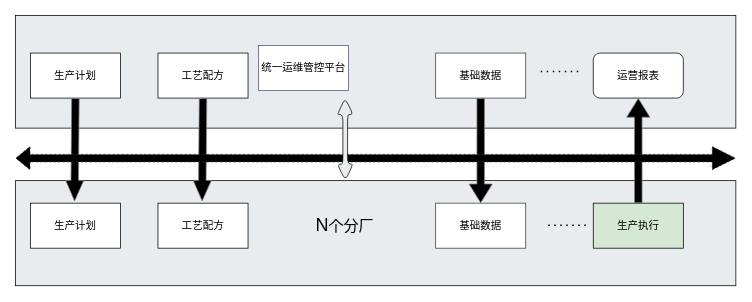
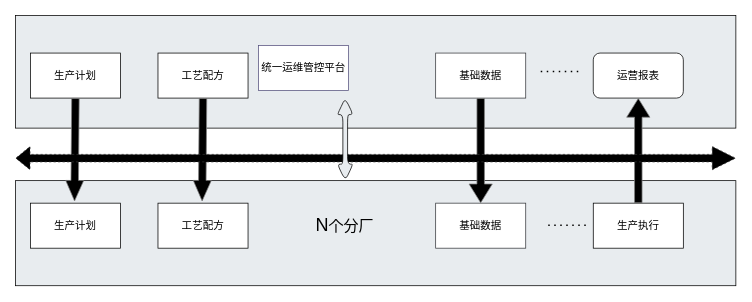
node "生产执行": fillcolor #d5e8d4 -> #ffffff
